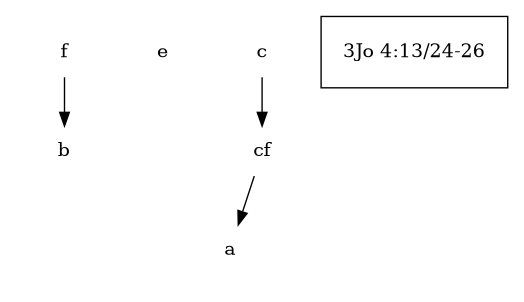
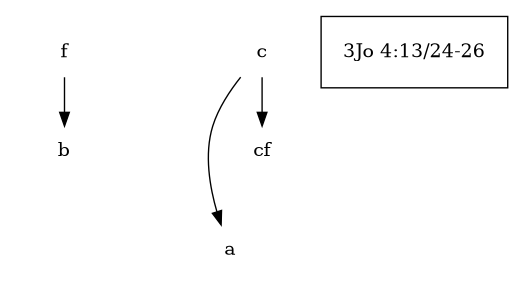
node "e": removed
edge "cf" -> "a": now "c" -> "a"
